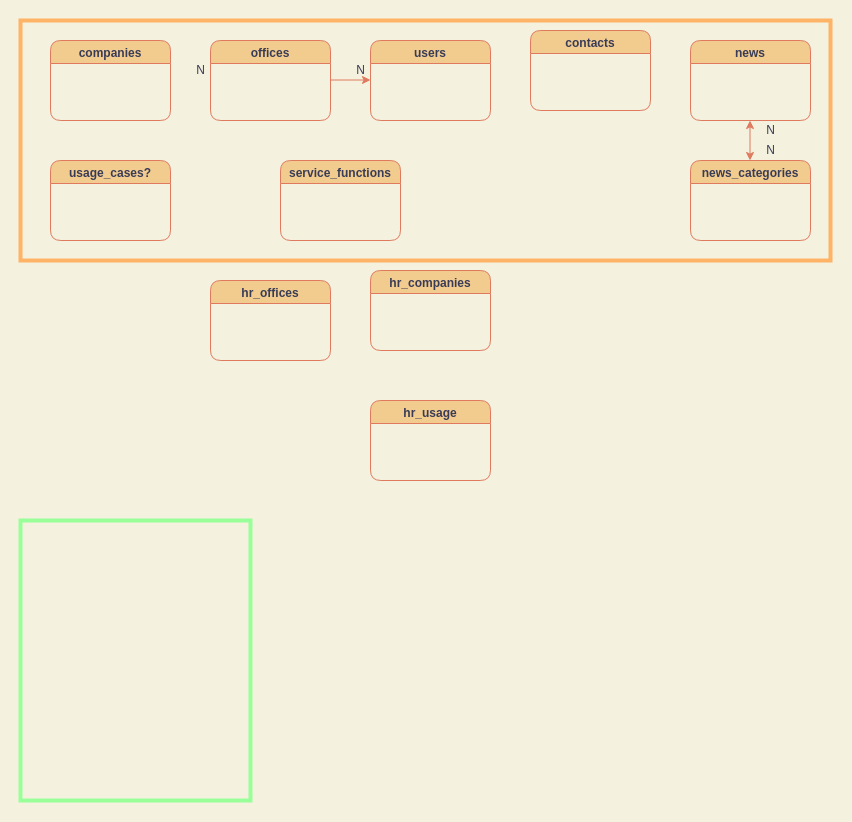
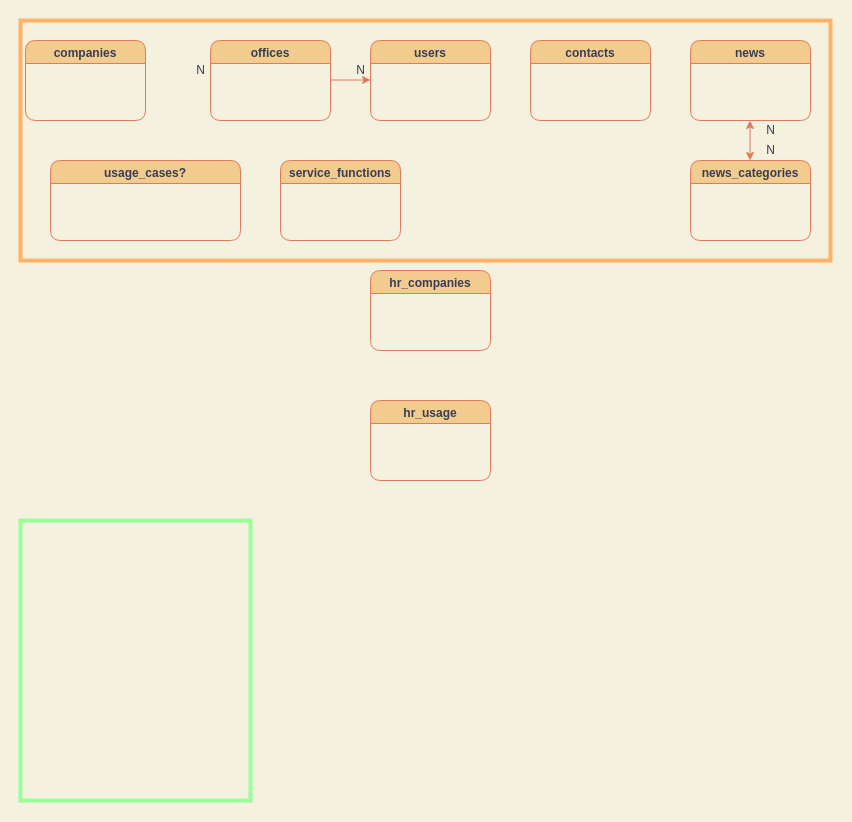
node "contacts": moved (591, 71) -> (591, 81)
node "companies": moved (111, 81) -> (86, 81)
node "usage_cases?": size 120x80 -> 190x80
node "hr_offices": removed
